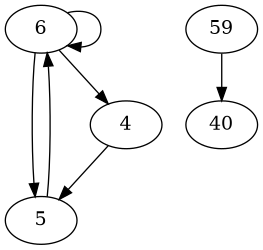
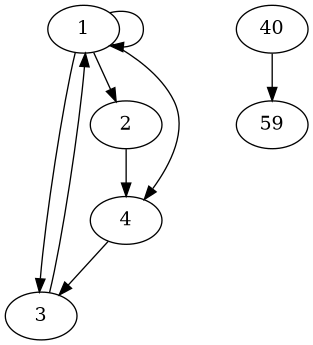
node "6": label "6" -> "1"
edge "59" -> "40": reversed
node "2": added
node "5": label "5" -> "3"
